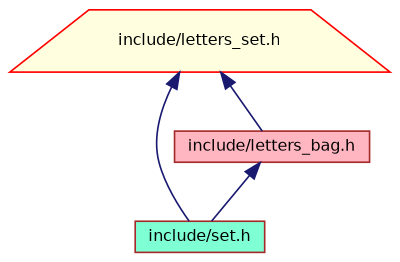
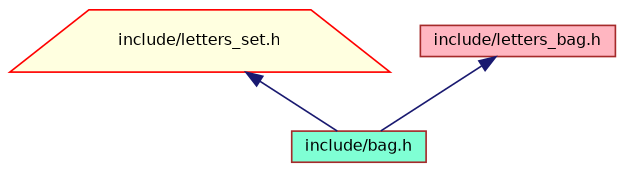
edge "include/letters_bag.h" -> "include/letters_set.h": removed
node "include/set.h": label "include/set.h" -> "include/bag.h"
